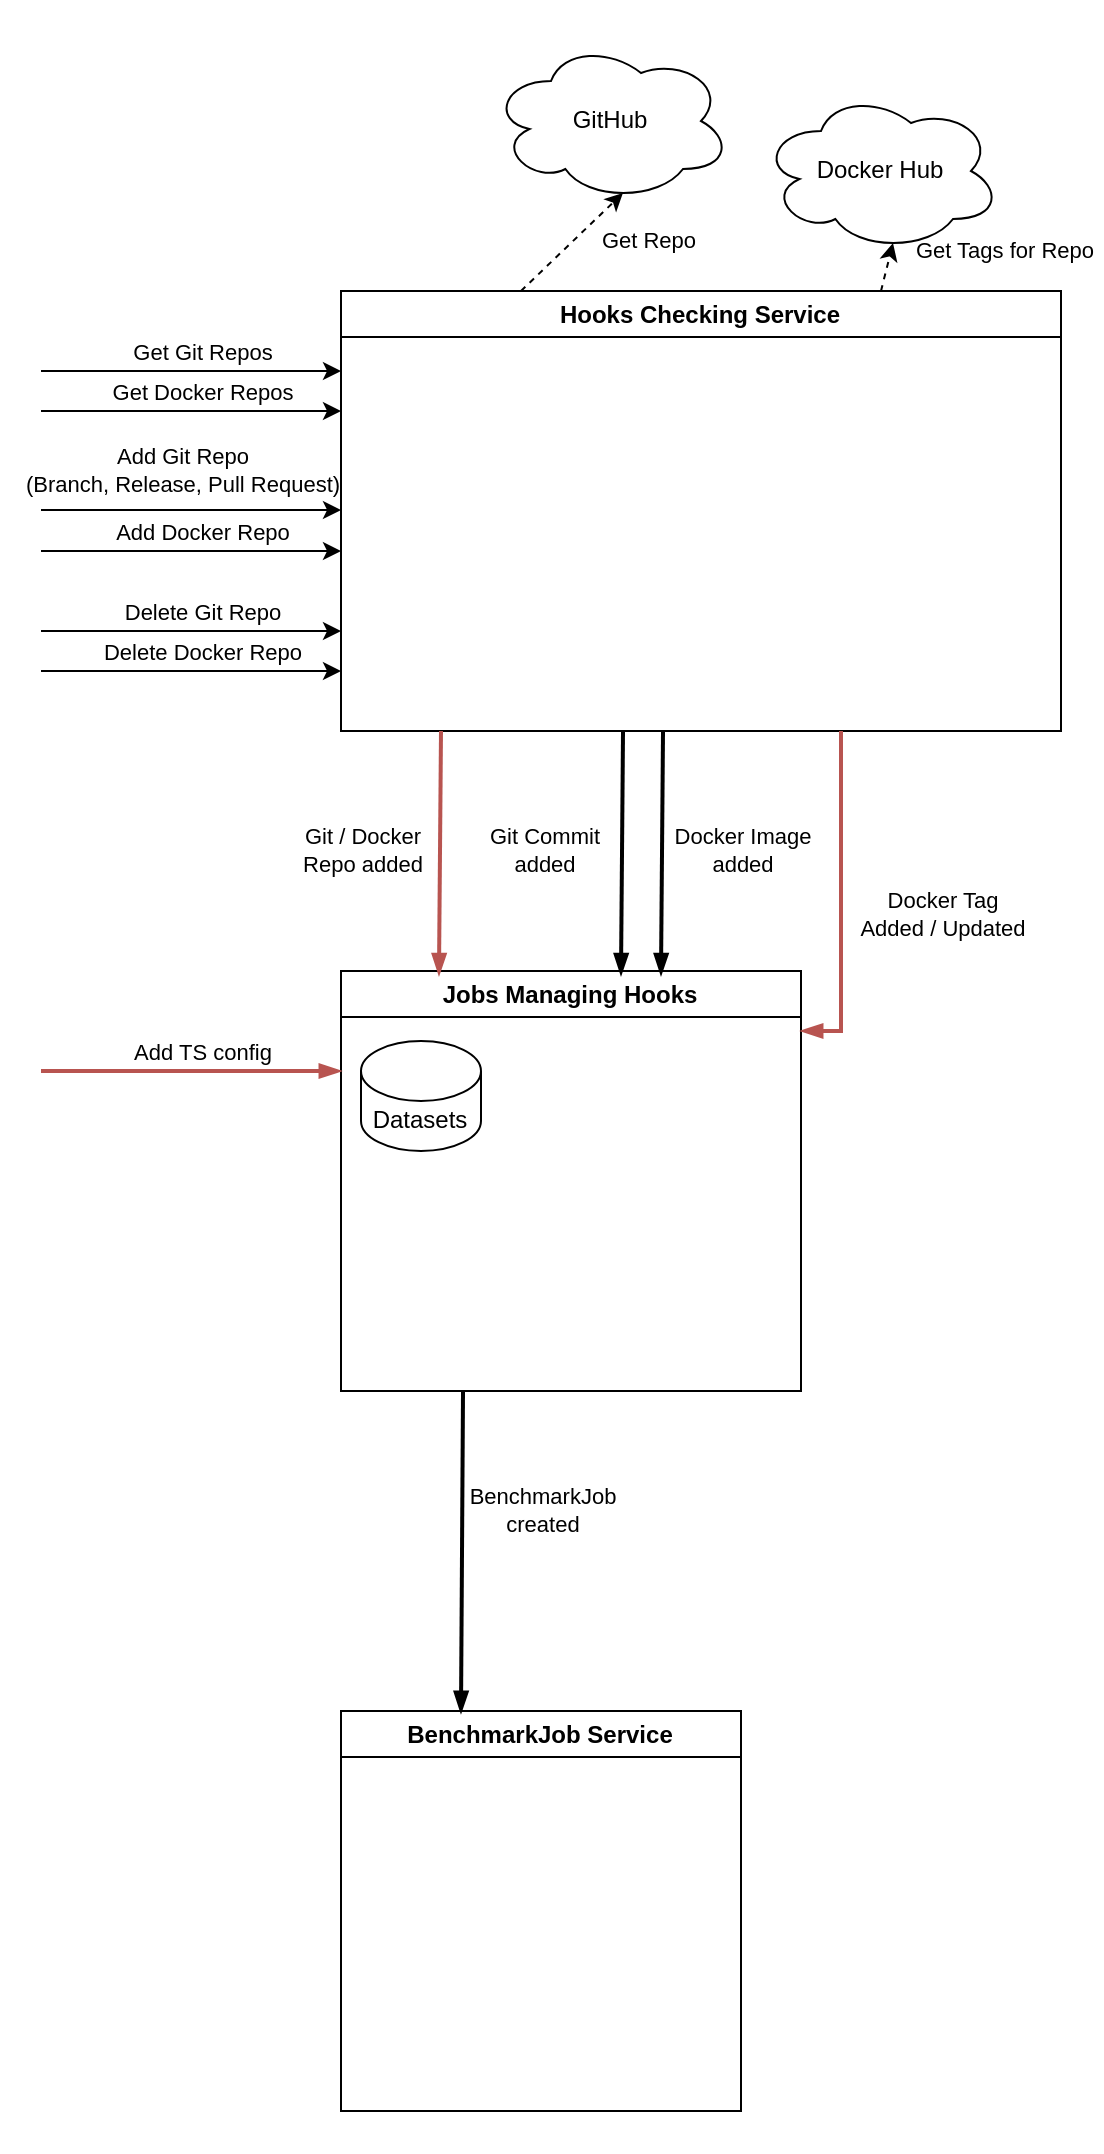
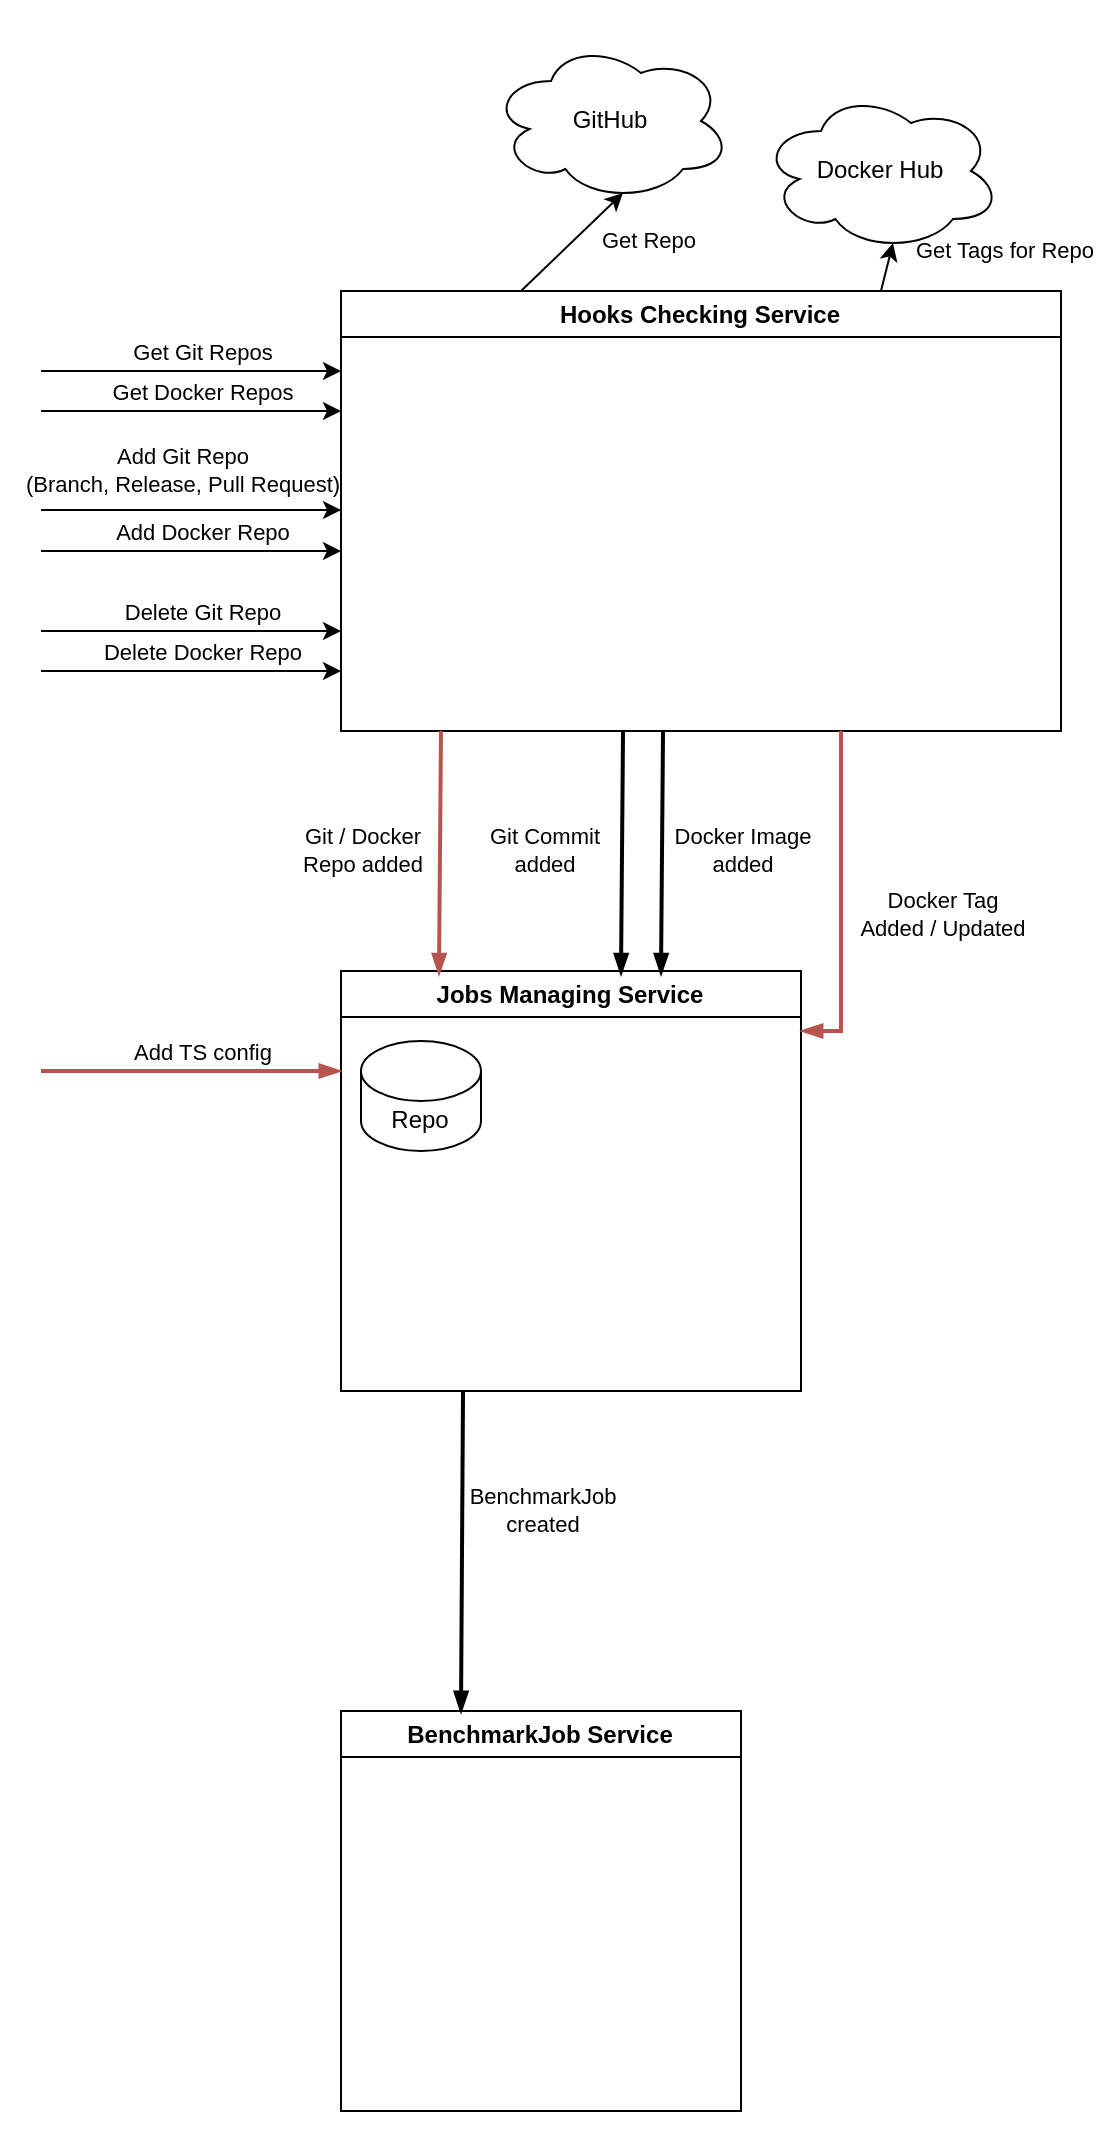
edge "Hooks Checking Service" -> "GitHub": style dashed -> solid
edge "Hooks Checking Service" -> "Docker Hub": style dashed -> solid
node "Jobs Managing Hooks": label "Jobs Managing Hooks" -> "Jobs Managing Service"
node "Datasets": label "Datasets" -> "Repo"
